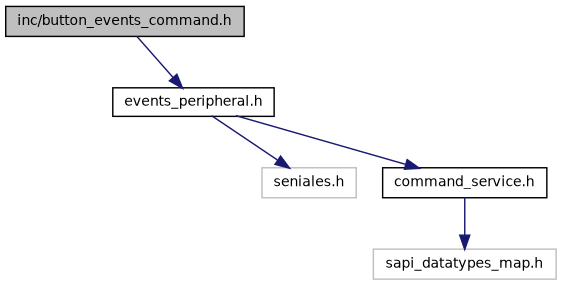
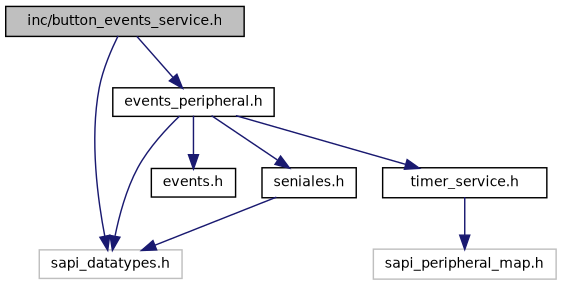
node "inc/button_events_command.h": label "inc/button_events_command.h" -> "inc/button_events_service.h"
node "events.h": added
node "seniales.h": color grey75 -> black
node "command_service.h": label "command_service.h" -> "timer_service.h"
node "sapi_datatypes.h": added
node "sapi_datatypes_map.h": label "sapi_datatypes_map.h" -> "sapi_peripheral_map.h"
